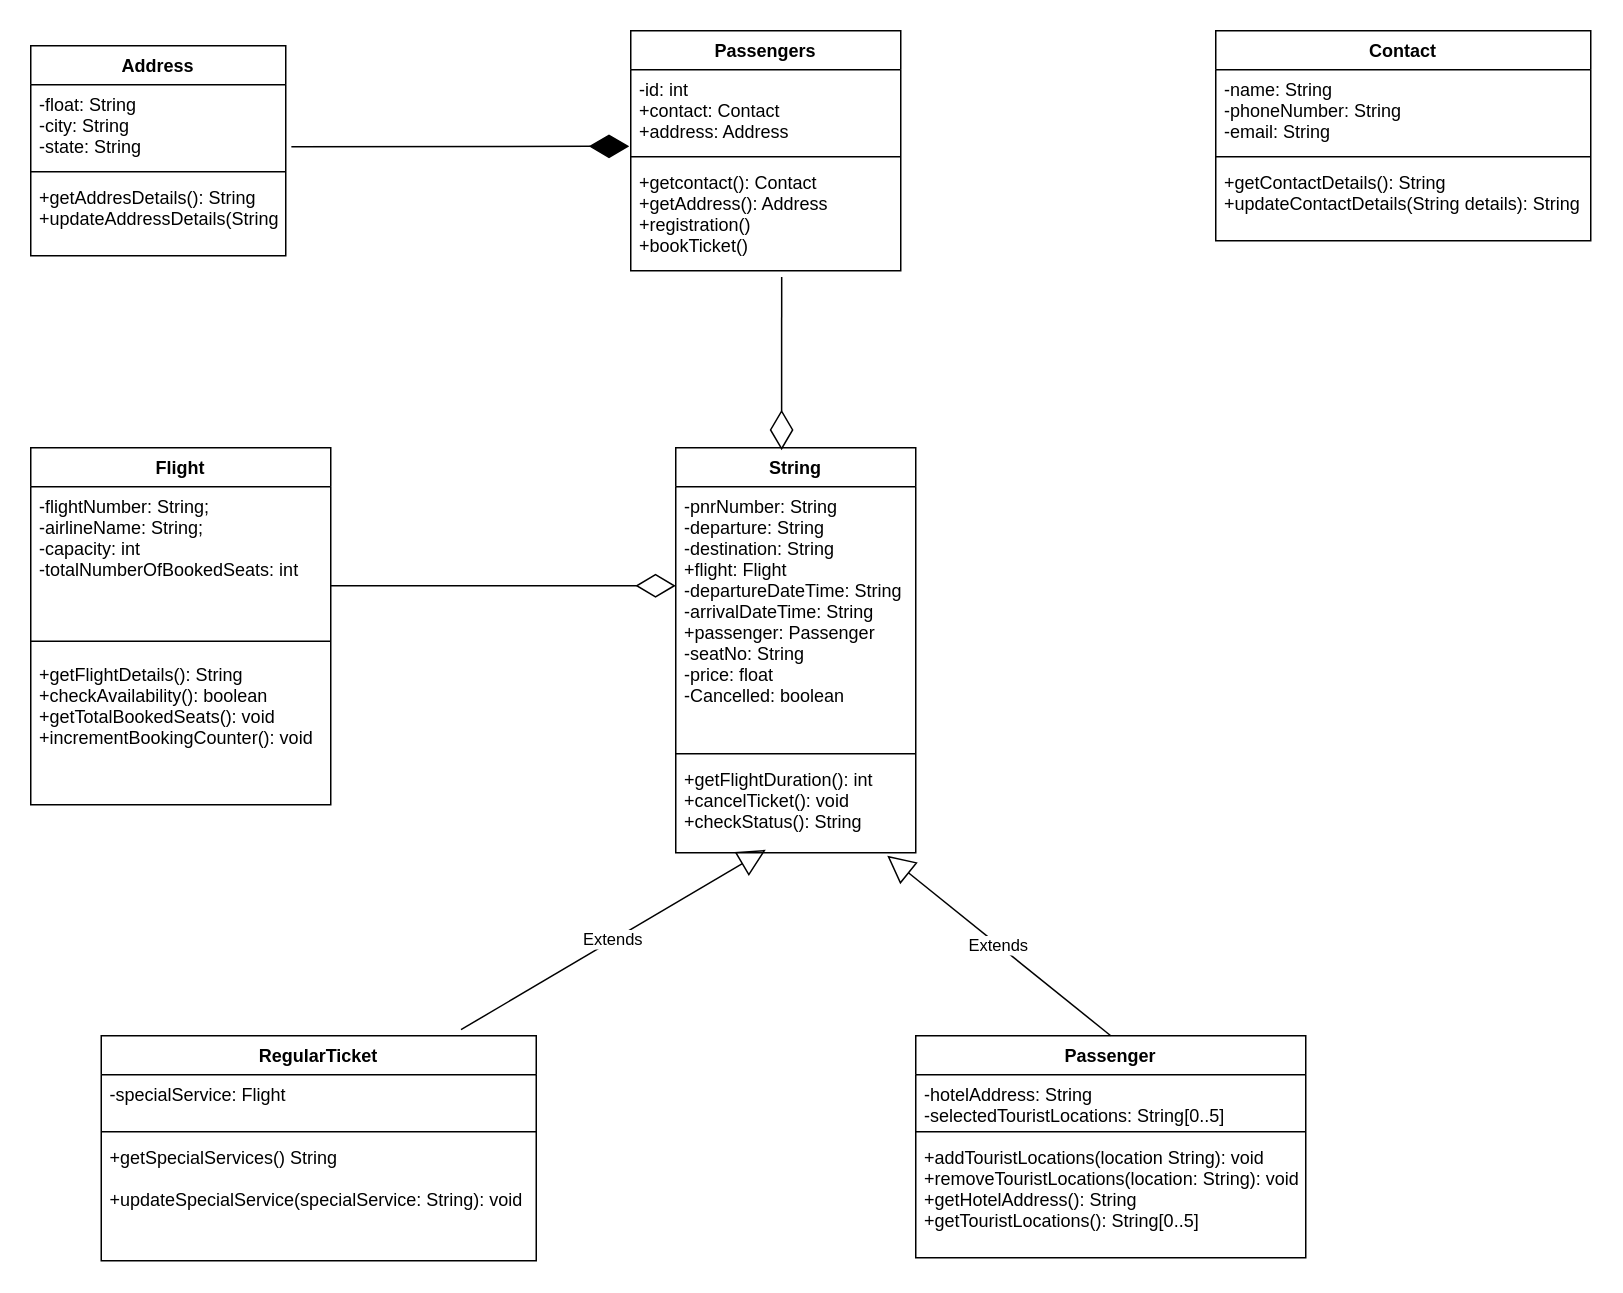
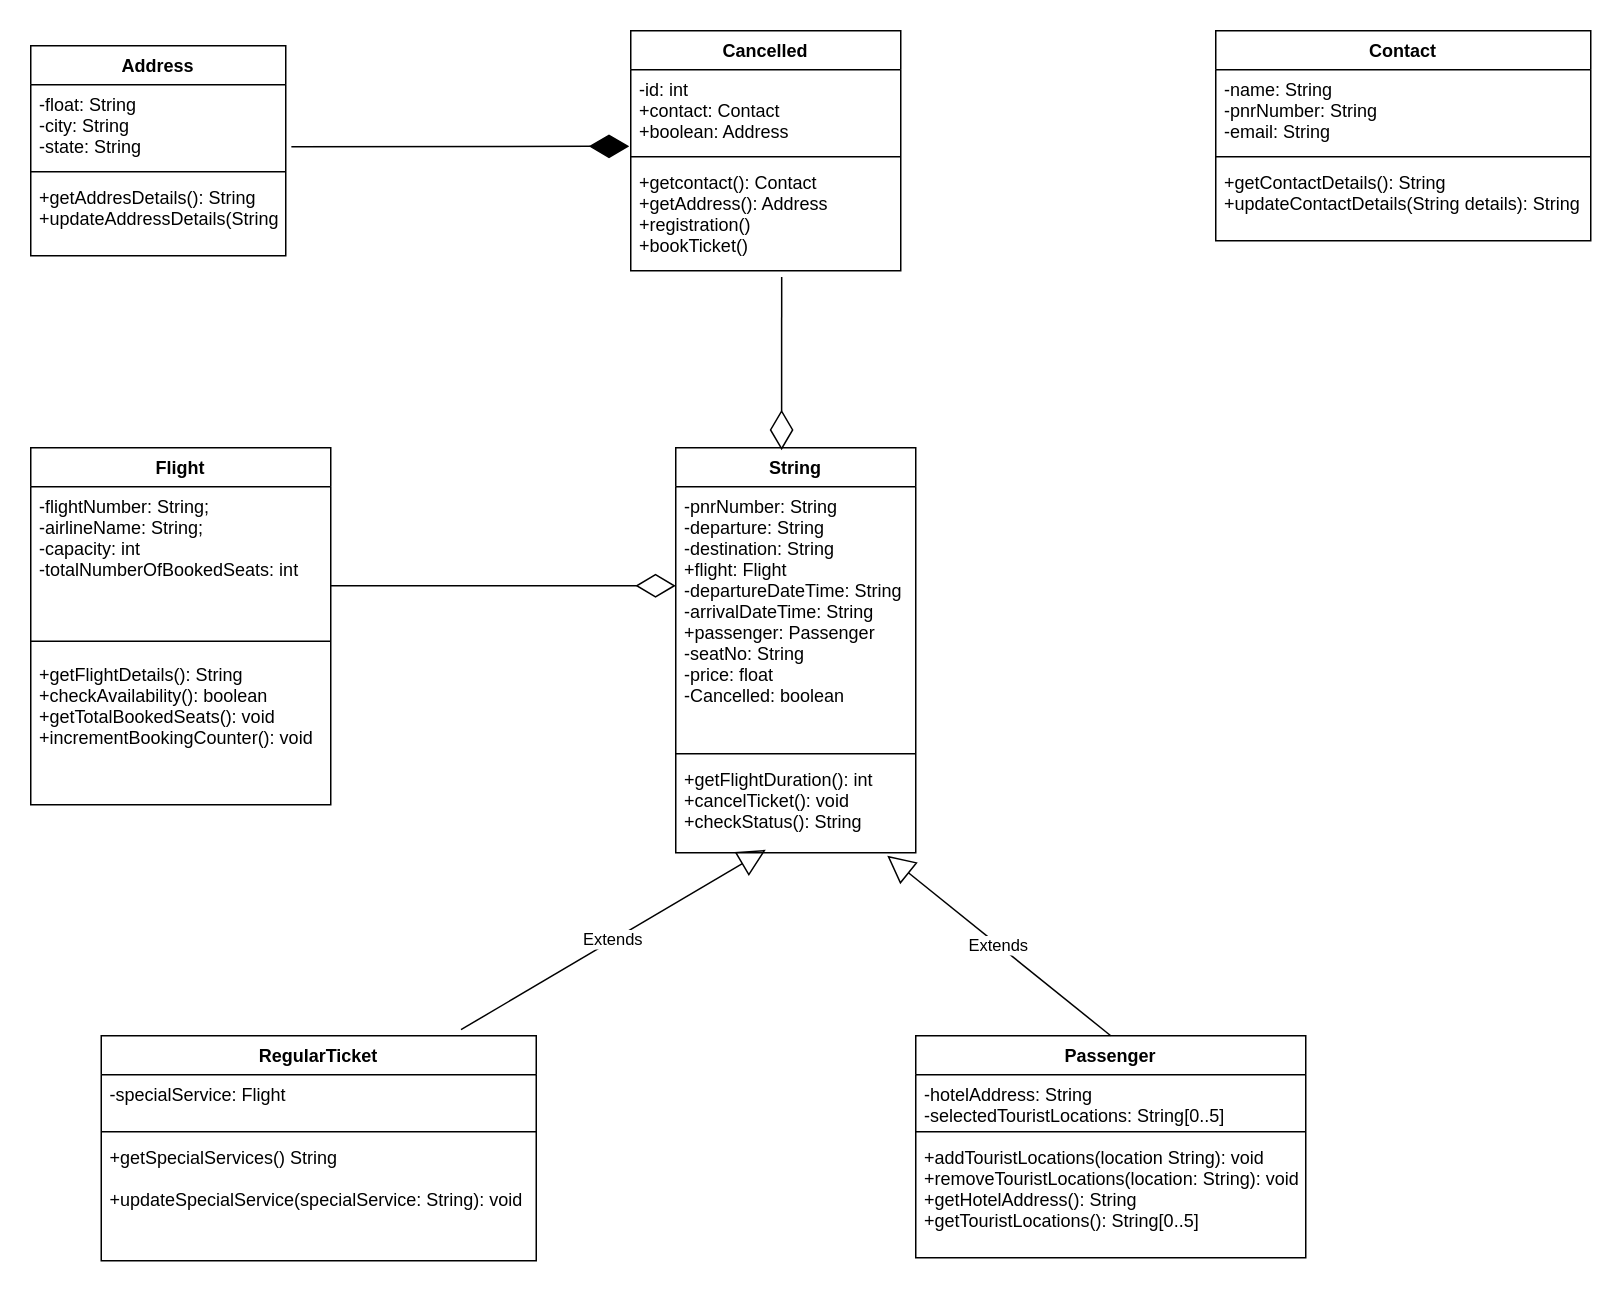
node "Passengers": label "Passengers" -> "Cancelled"
node "-id: int +contact: Contact +address: Address": label "-id: int +contact: Contact +address: Address" -> "-id: int +contact: Contact +boolean: Address"
node "-name: String -phoneNumber: String -email: String": label "-name: String -phoneNumber: String -email: String" -> "-name: String -pnrNumber: String -email: String"
